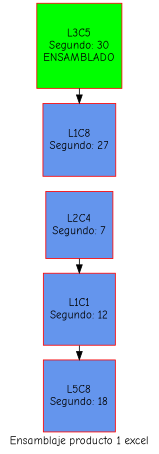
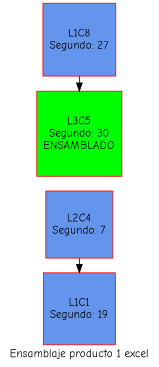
edge "L3C5 Segundo: 30 ENSAMBLADO" -> "L1C8 Segundo: 27": reversed
node "L1C1 Segundo: 12": label "L1C1 Segundo: 12" -> "L1C1 Segundo: 19"
node "L5C8 Segundo: 18": removed
